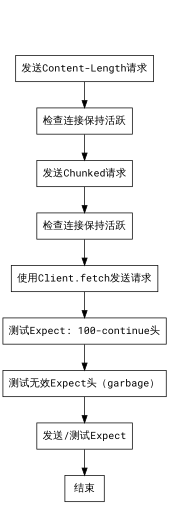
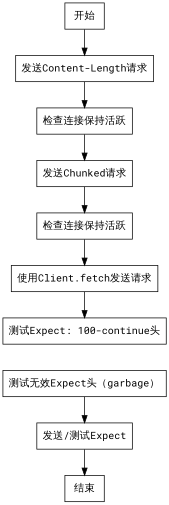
node "开始": added
edge "测试Expect: 100-continue头" -> "测试无效Expect头（garbage）": removed
